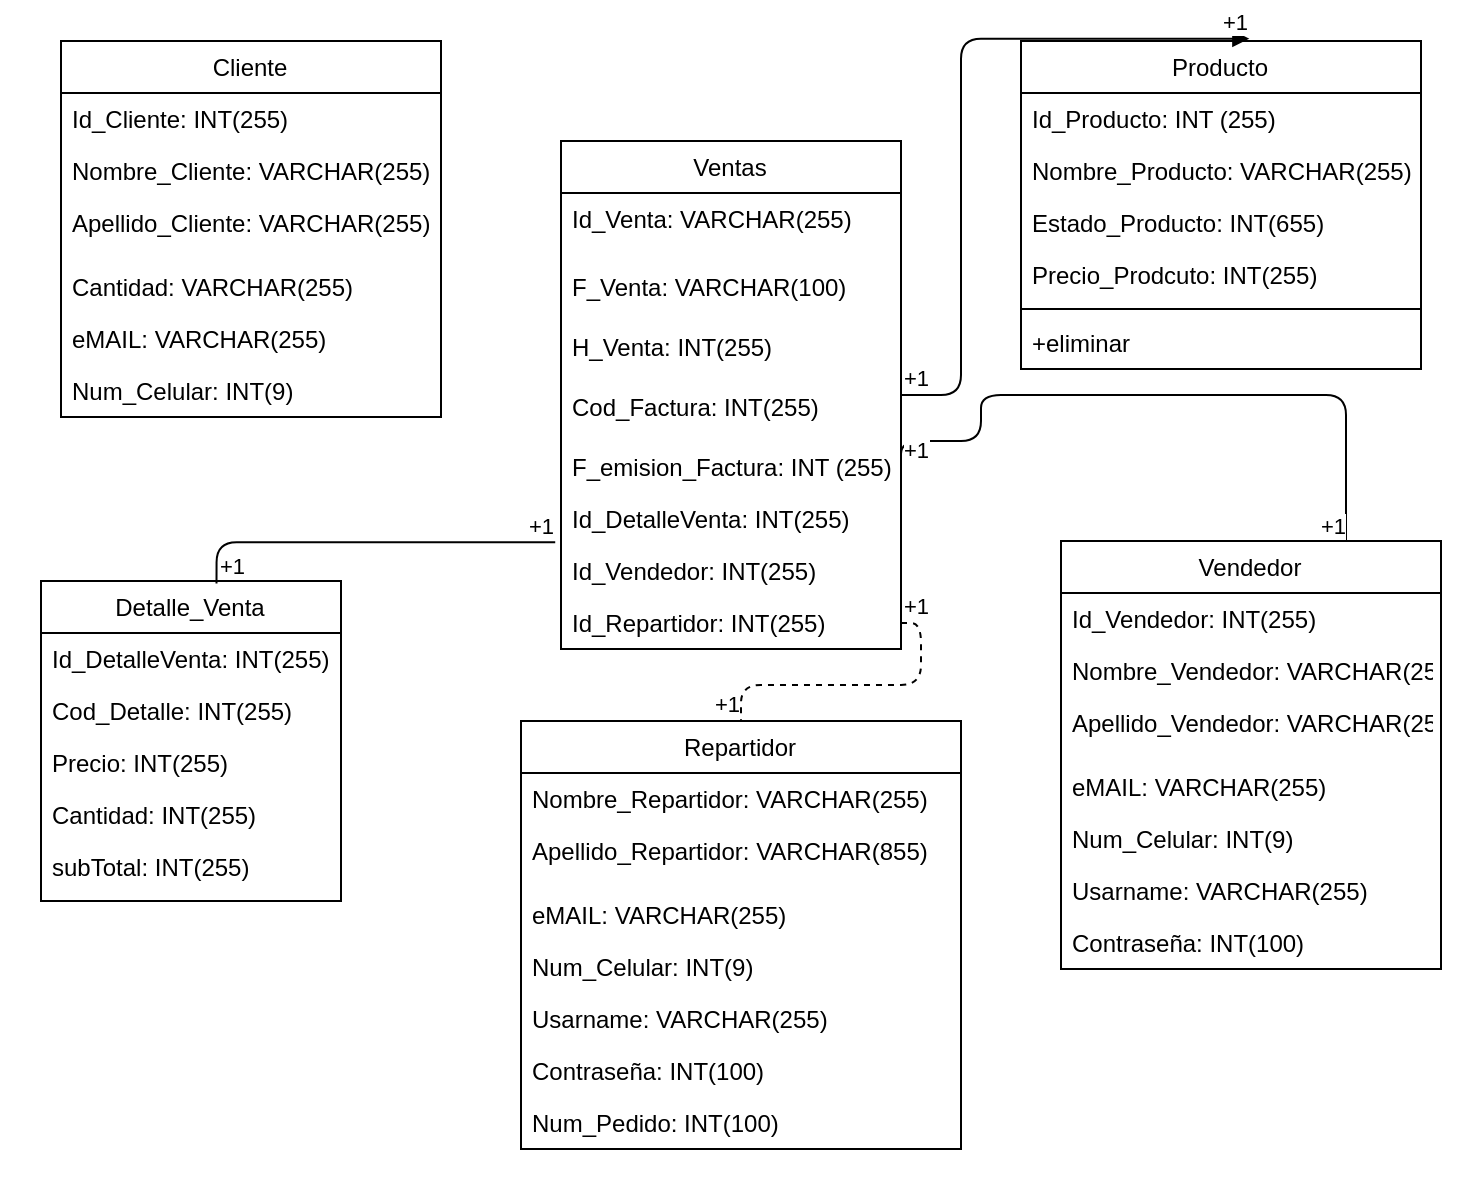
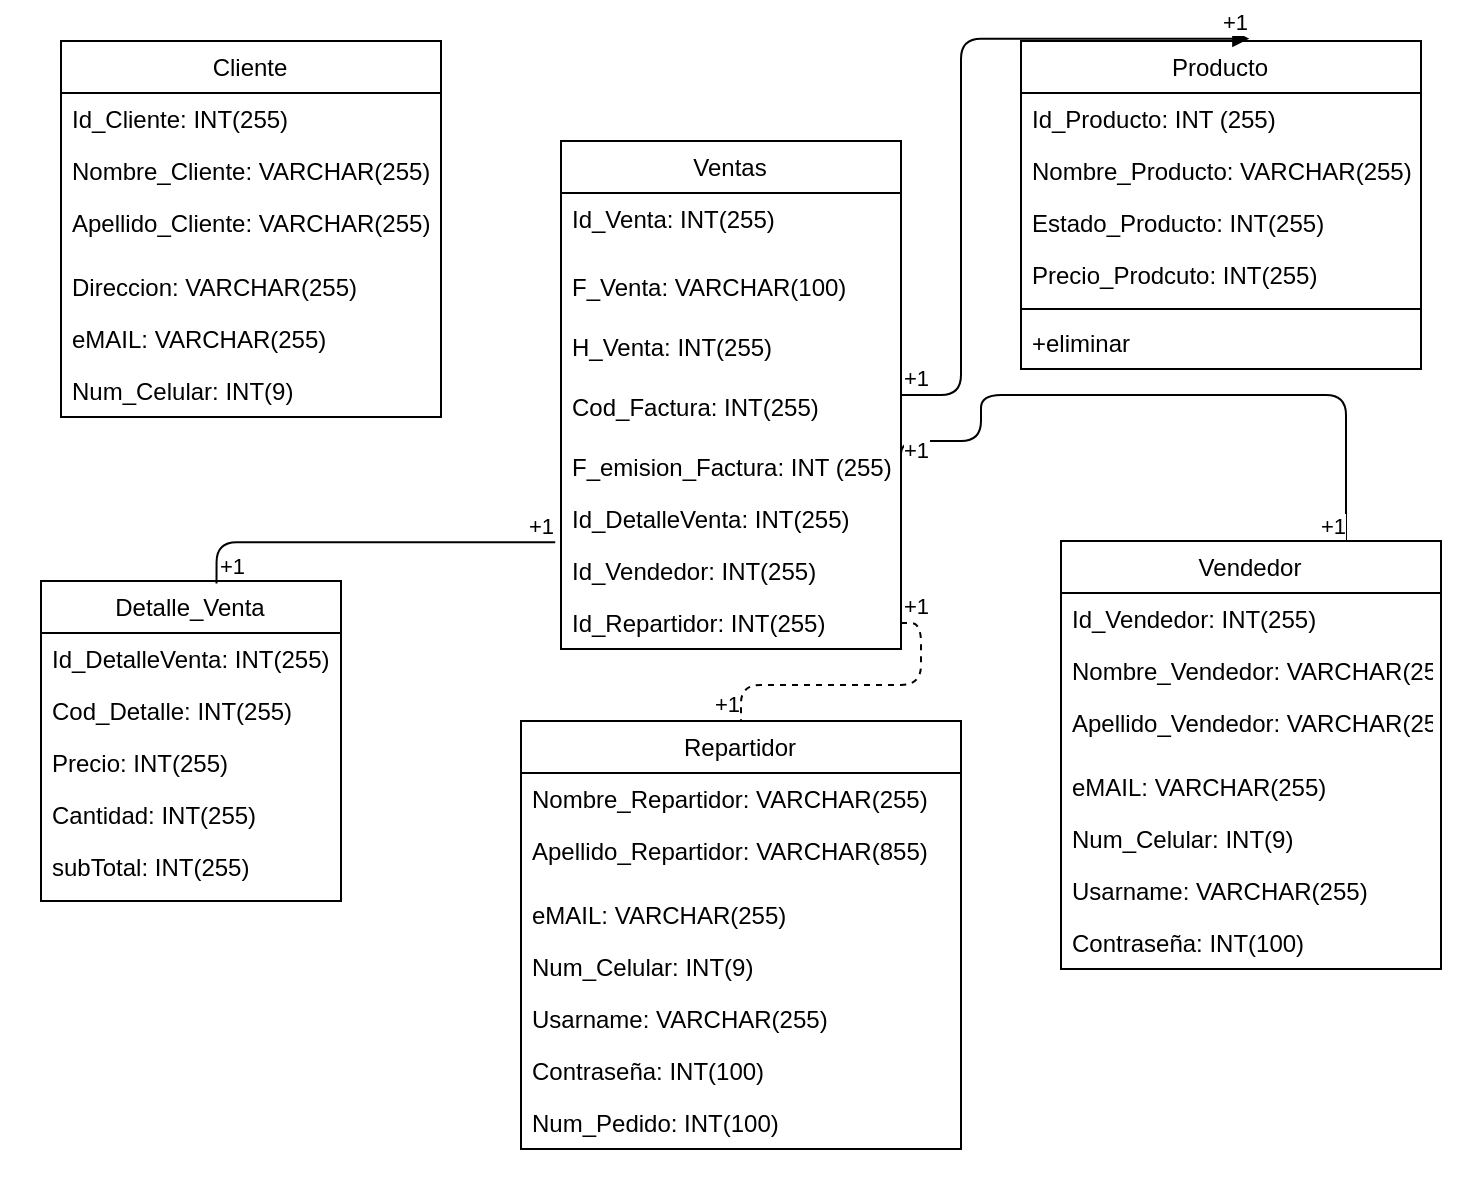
node "Id_Venta: VARCHAR(255)": label "Id_Venta: VARCHAR(255)" -> "Id_Venta: INT(255)"
node "Estado_Producto: INT(655)": label "Estado_Producto: INT(655)" -> "Estado_Producto: INT(255)"
node "Cantidad: VARCHAR(255)": label "Cantidad: VARCHAR(255)" -> "Direccion: VARCHAR(255)"
